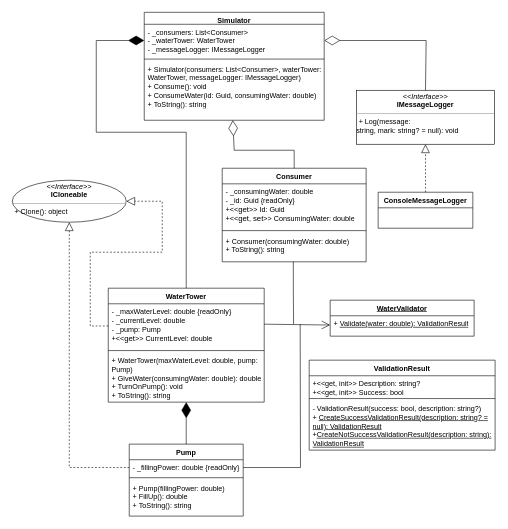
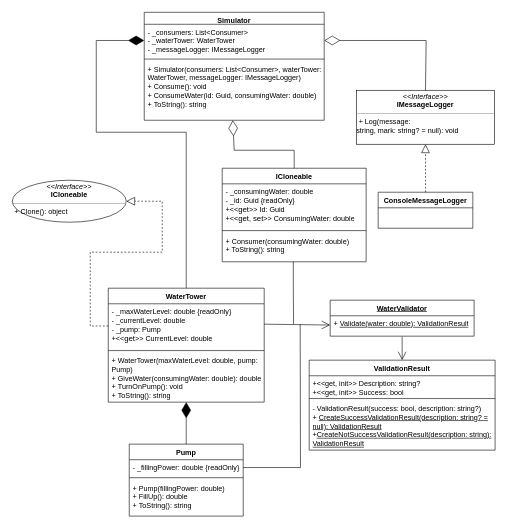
node "Consumer": label "Consumer" -> "ICloneable"
edge "+ Validate(water: double): ValidationResult" -> "ValidationResult": added
edge "- _fillingPower: double {readOnly}" -> "<<Interface>> ICloneable + Clone(): object": removed
